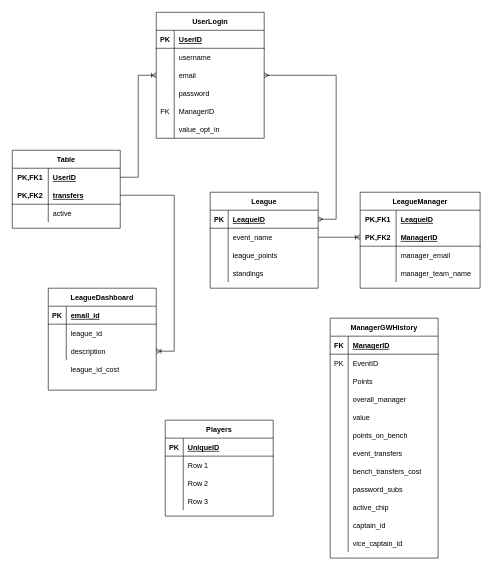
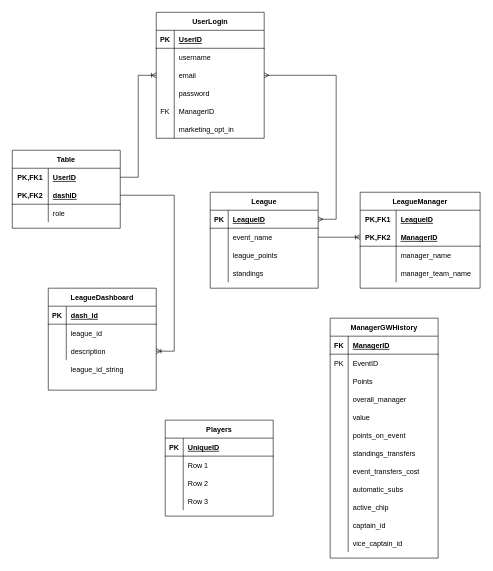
node "value_opt_in": label "value_opt_in" -> "marketing_opt_in"
node "transfers": label "transfers" -> "dashID"
node "active": label "active" -> "role"
node "manager_email": label "manager_email" -> "manager_name"
node "email_id": label "email_id" -> "dash_id"
node "league_id_cost": label "league_id_cost" -> "league_id_string"
node "points_on_bench": label "points_on_bench" -> "points_on_event"
node "event_transfers": label "event_transfers" -> "standings_transfers"
node "bench_transfers_cost": label "bench_transfers_cost" -> "event_transfers_cost"
node "password_subs": label "password_subs" -> "automatic_subs"
